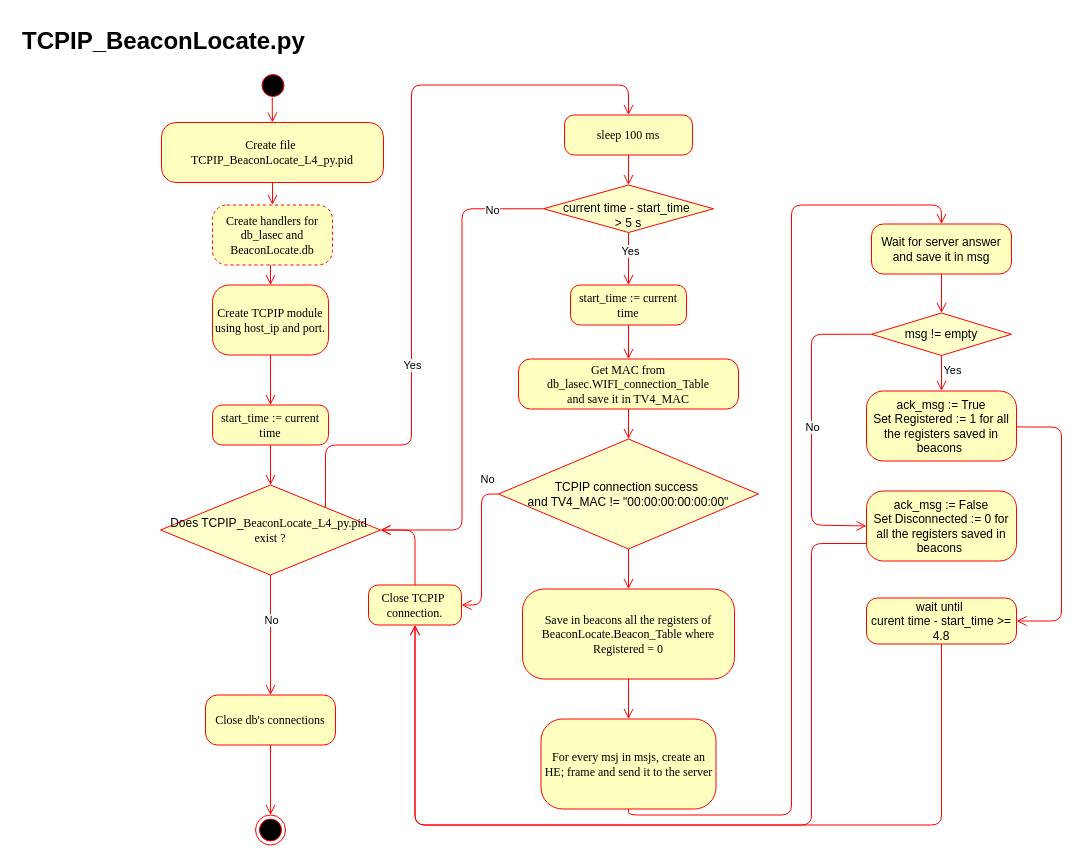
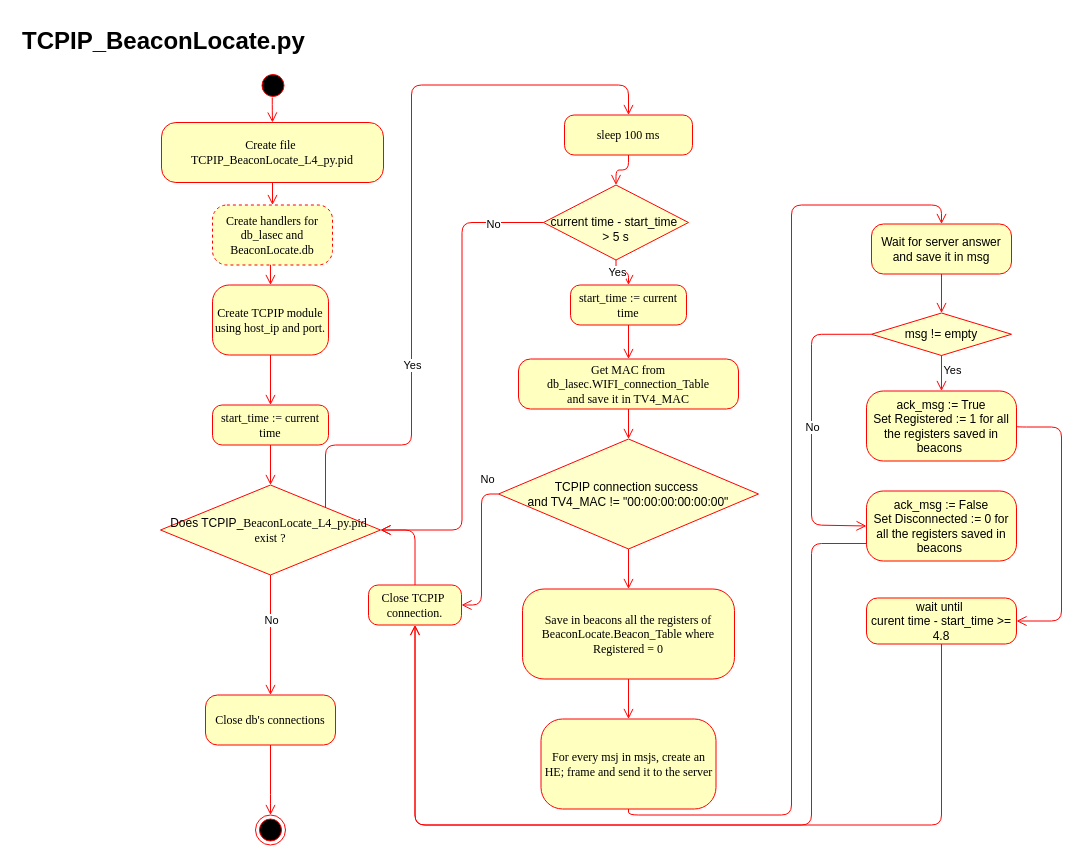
node "current time - start_time > 5 s": size 170x48 -> 145x75
